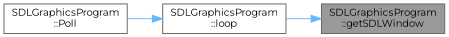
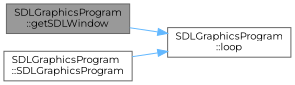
node "SDLGraphicsProgram ::Poll": label "SDLGraphicsProgram ::Poll" -> "SDLGraphicsProgram ::SDLGraphicsProgram"
edge "SDLGraphicsProgram ::loop" -> "SDLGraphicsProgram ::getSDLWindow": reversed
